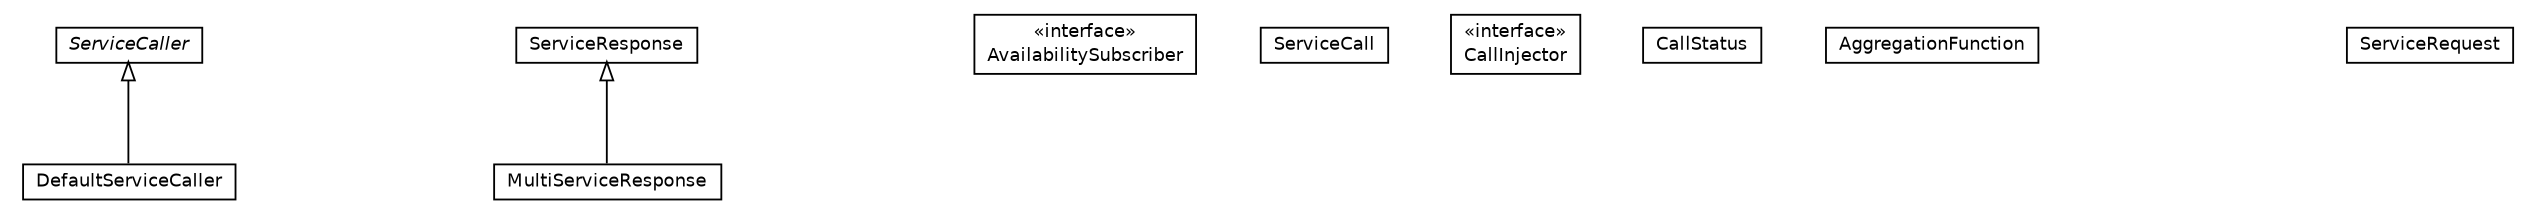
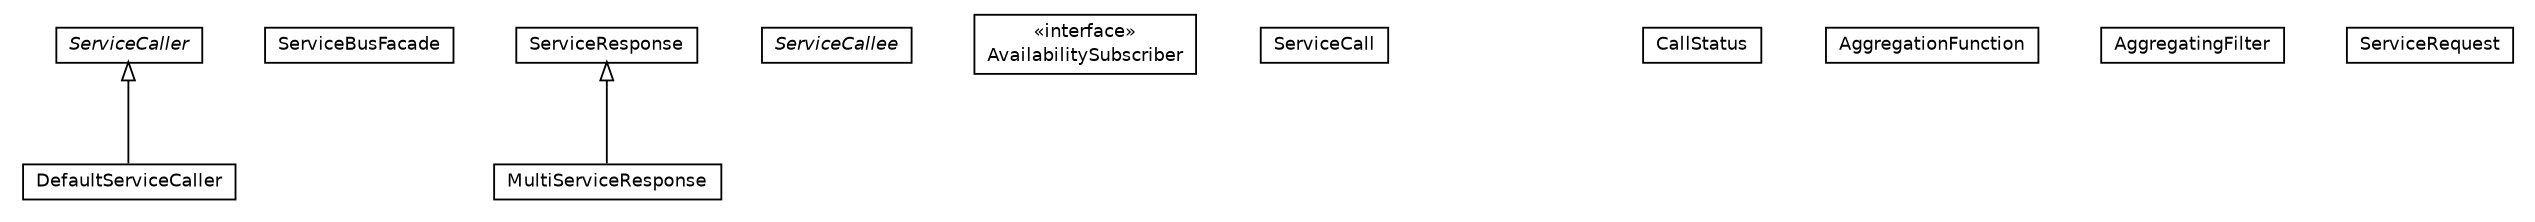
node "ServiceBusFacade": added
node "ServiceCallee": added
node "CallInjector": removed
node "AggregatingFilter": added
